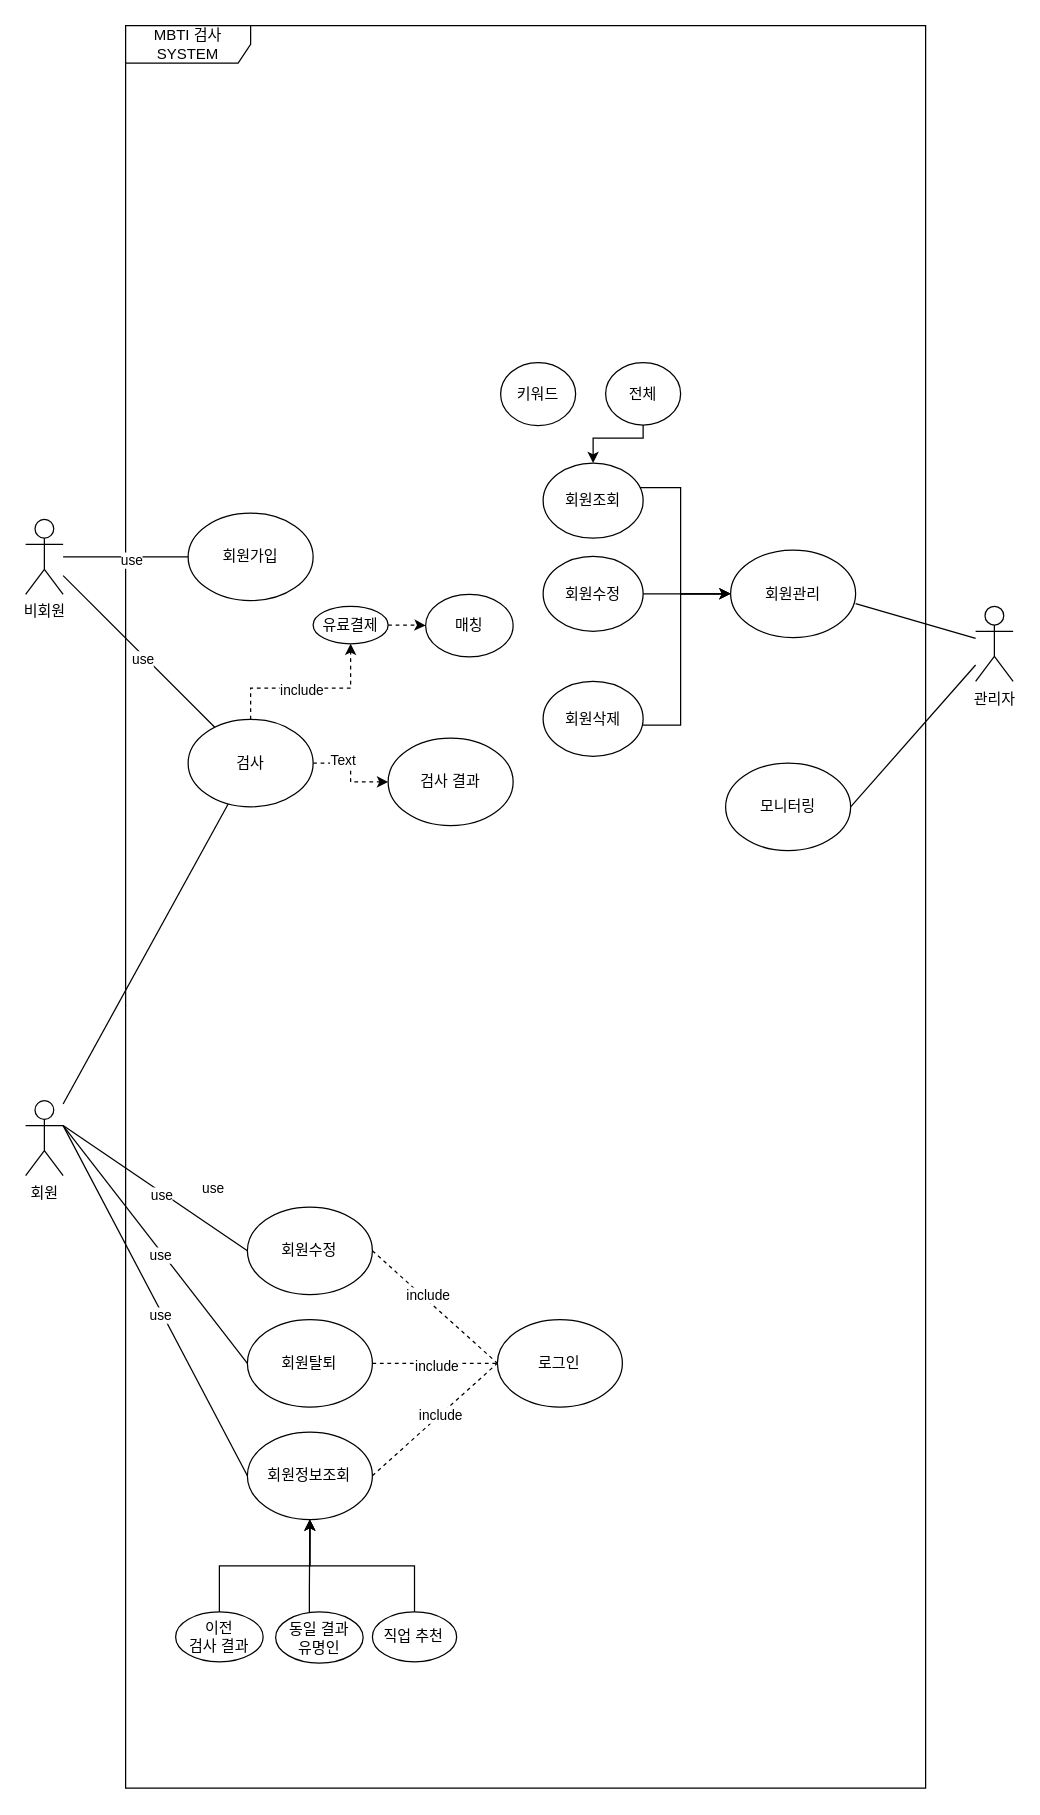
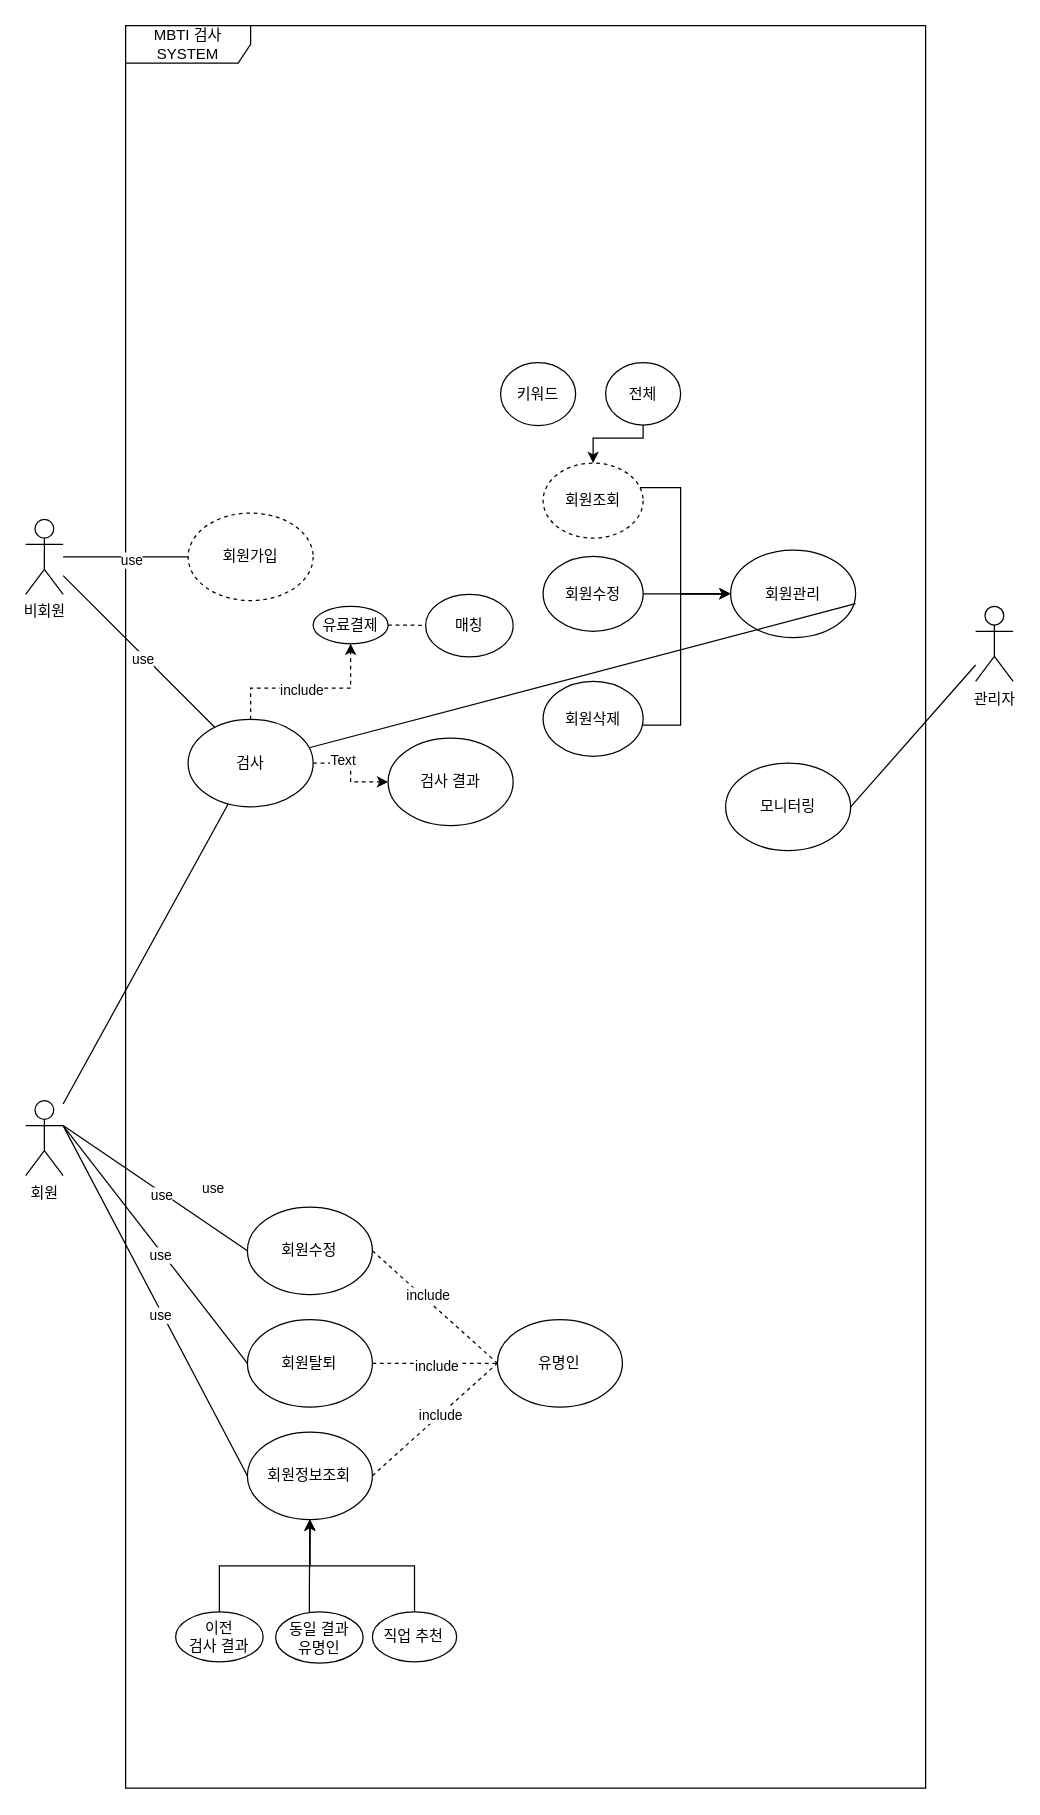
node "회원조회": style solid -> dashed
node "회원가입": style solid -> dashed
edge "회원관리" -- "관리자": now "회원관리" -- "검사"
edge "유료결제" -> "매칭": arrowhead classic -> none
node "로그인": label "로그인" -> "유명인"
